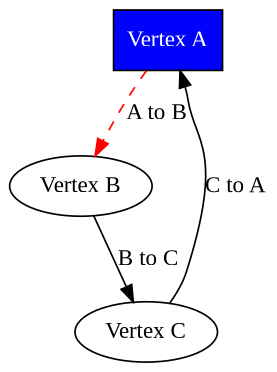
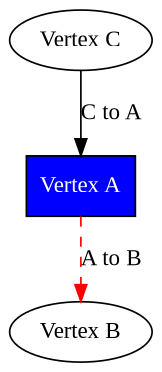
edge "Vertex B" -> "Vertex C": removed, label "B to C"
